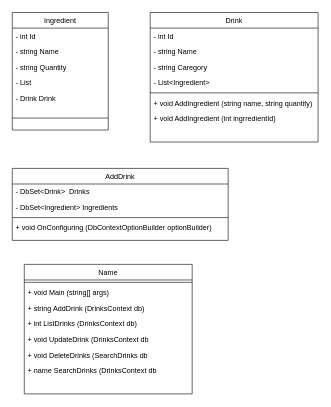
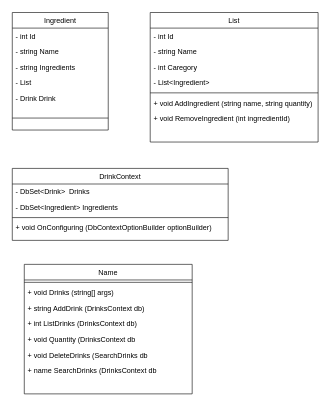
node "Drink": label "Drink" -> "List"
node "- string Quantity": label "- string Quantity" -> "- string Ingredients"
node "- string Caregory": label "- string Caregory" -> "- int Caregory"
node "+ void AddIngredient (int ingrredientId)": label "+ void AddIngredient (int ingrredientId)" -> "+ void RemoveIngredient (int ingrredientId)"
node "AddDrink": label "AddDrink" -> "DrinkContext"
node "+ void Main (string[] args)": label "+ void Main (string[] args)" -> "+ void Drinks (string[] args)"
node "+ void UpdateDrink (DrinksContext db": label "+ void UpdateDrink (DrinksContext db" -> "+ void Quantity (DrinksContext db"
